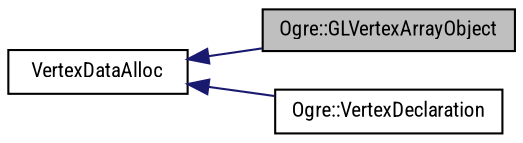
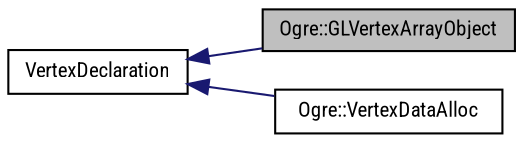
node "VertexDataAlloc": label "VertexDataAlloc" -> "VertexDeclaration"
node "Ogre::VertexDeclaration": label "Ogre::VertexDeclaration" -> "Ogre::VertexDataAlloc"
